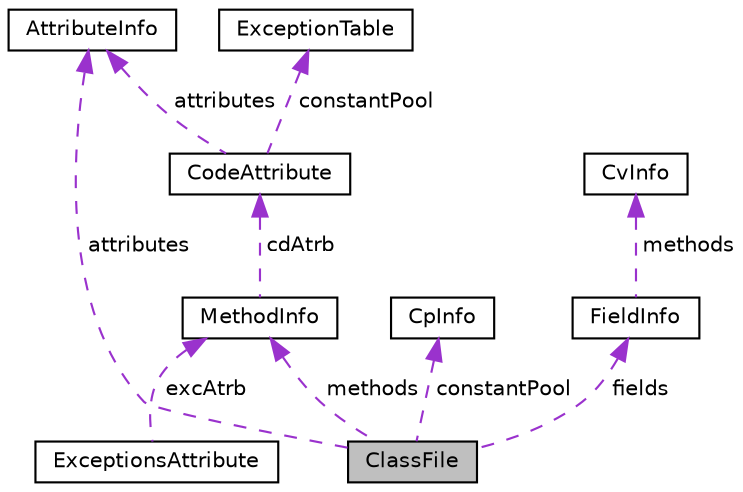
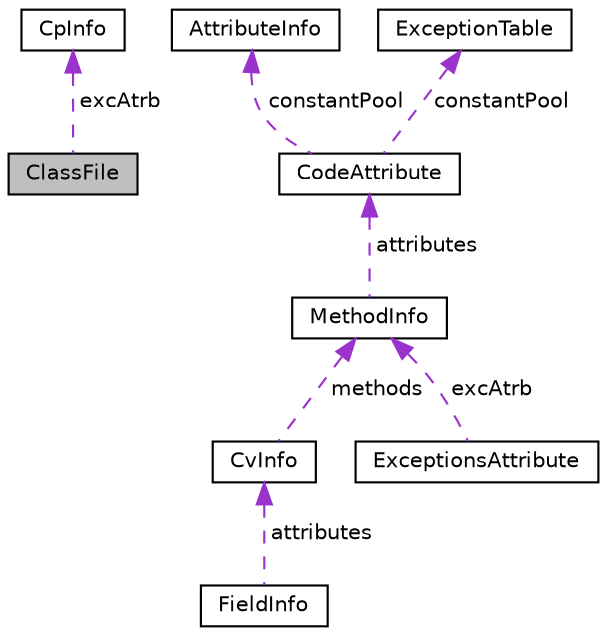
edge "CodeAttribute" -> "AttributeInfo": label " attributes" -> " constantPool"
edge "MethodInfo" -> "CodeAttribute": label " cdAtrb" -> " attributes"
edge "FieldInfo" -> "CvInfo": label " methods" -> " attributes"
edge "ClassFile" -> "AttributeInfo": removed, label "attributes"
edge "ClassFile" -> "CpInfo": label " constantPool" -> " excAtrb"
edge "ClassFile" -> "MethodInfo": now "CvInfo" -> "MethodInfo"
edge "ClassFile" -> "FieldInfo": removed, label "fields"
